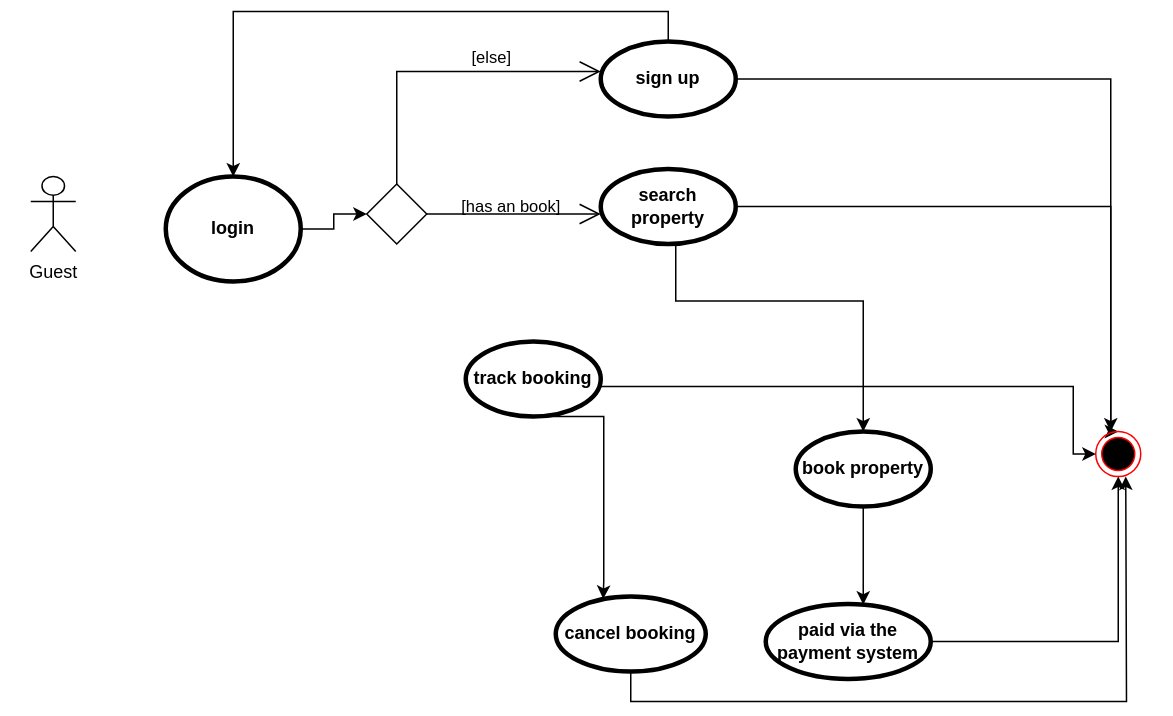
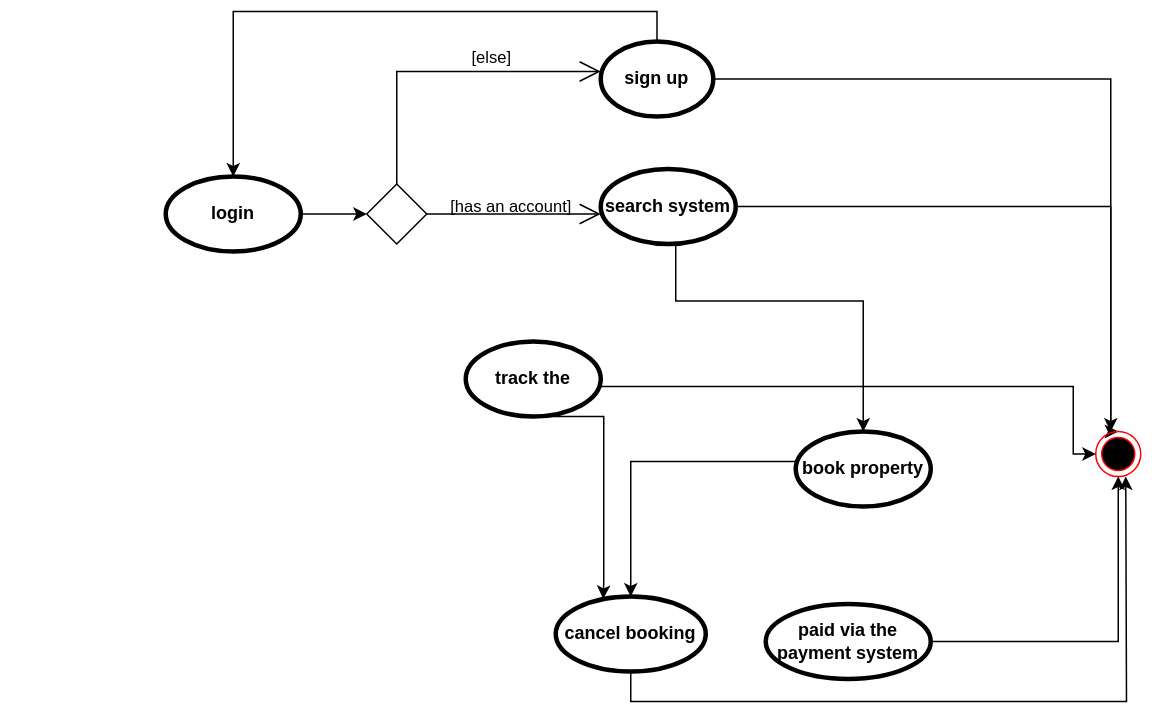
node "sign up": size 135x75 -> 113x75
node "[has an book]": label "[has an book]" -> "[has an account]"
node "search property": label "search property" -> "search system"
node "Guest": removed
node "login": size 135x105 -> 135x75
node "track booking": label "track booking" -> "track the"
edge "book property" -> "cancel booking": added
edge "book property" -> "paid via the payment system": removed
